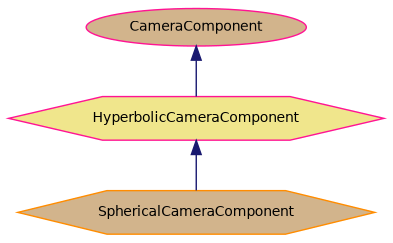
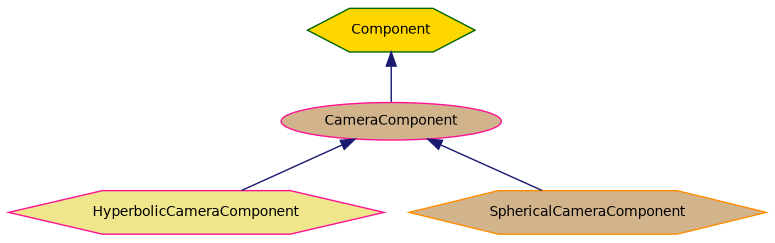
node "Component": added
edge "SphericalCameraComponent" -> "HyperbolicCameraComponent": now "SphericalCameraComponent" -> "CameraComponent"
